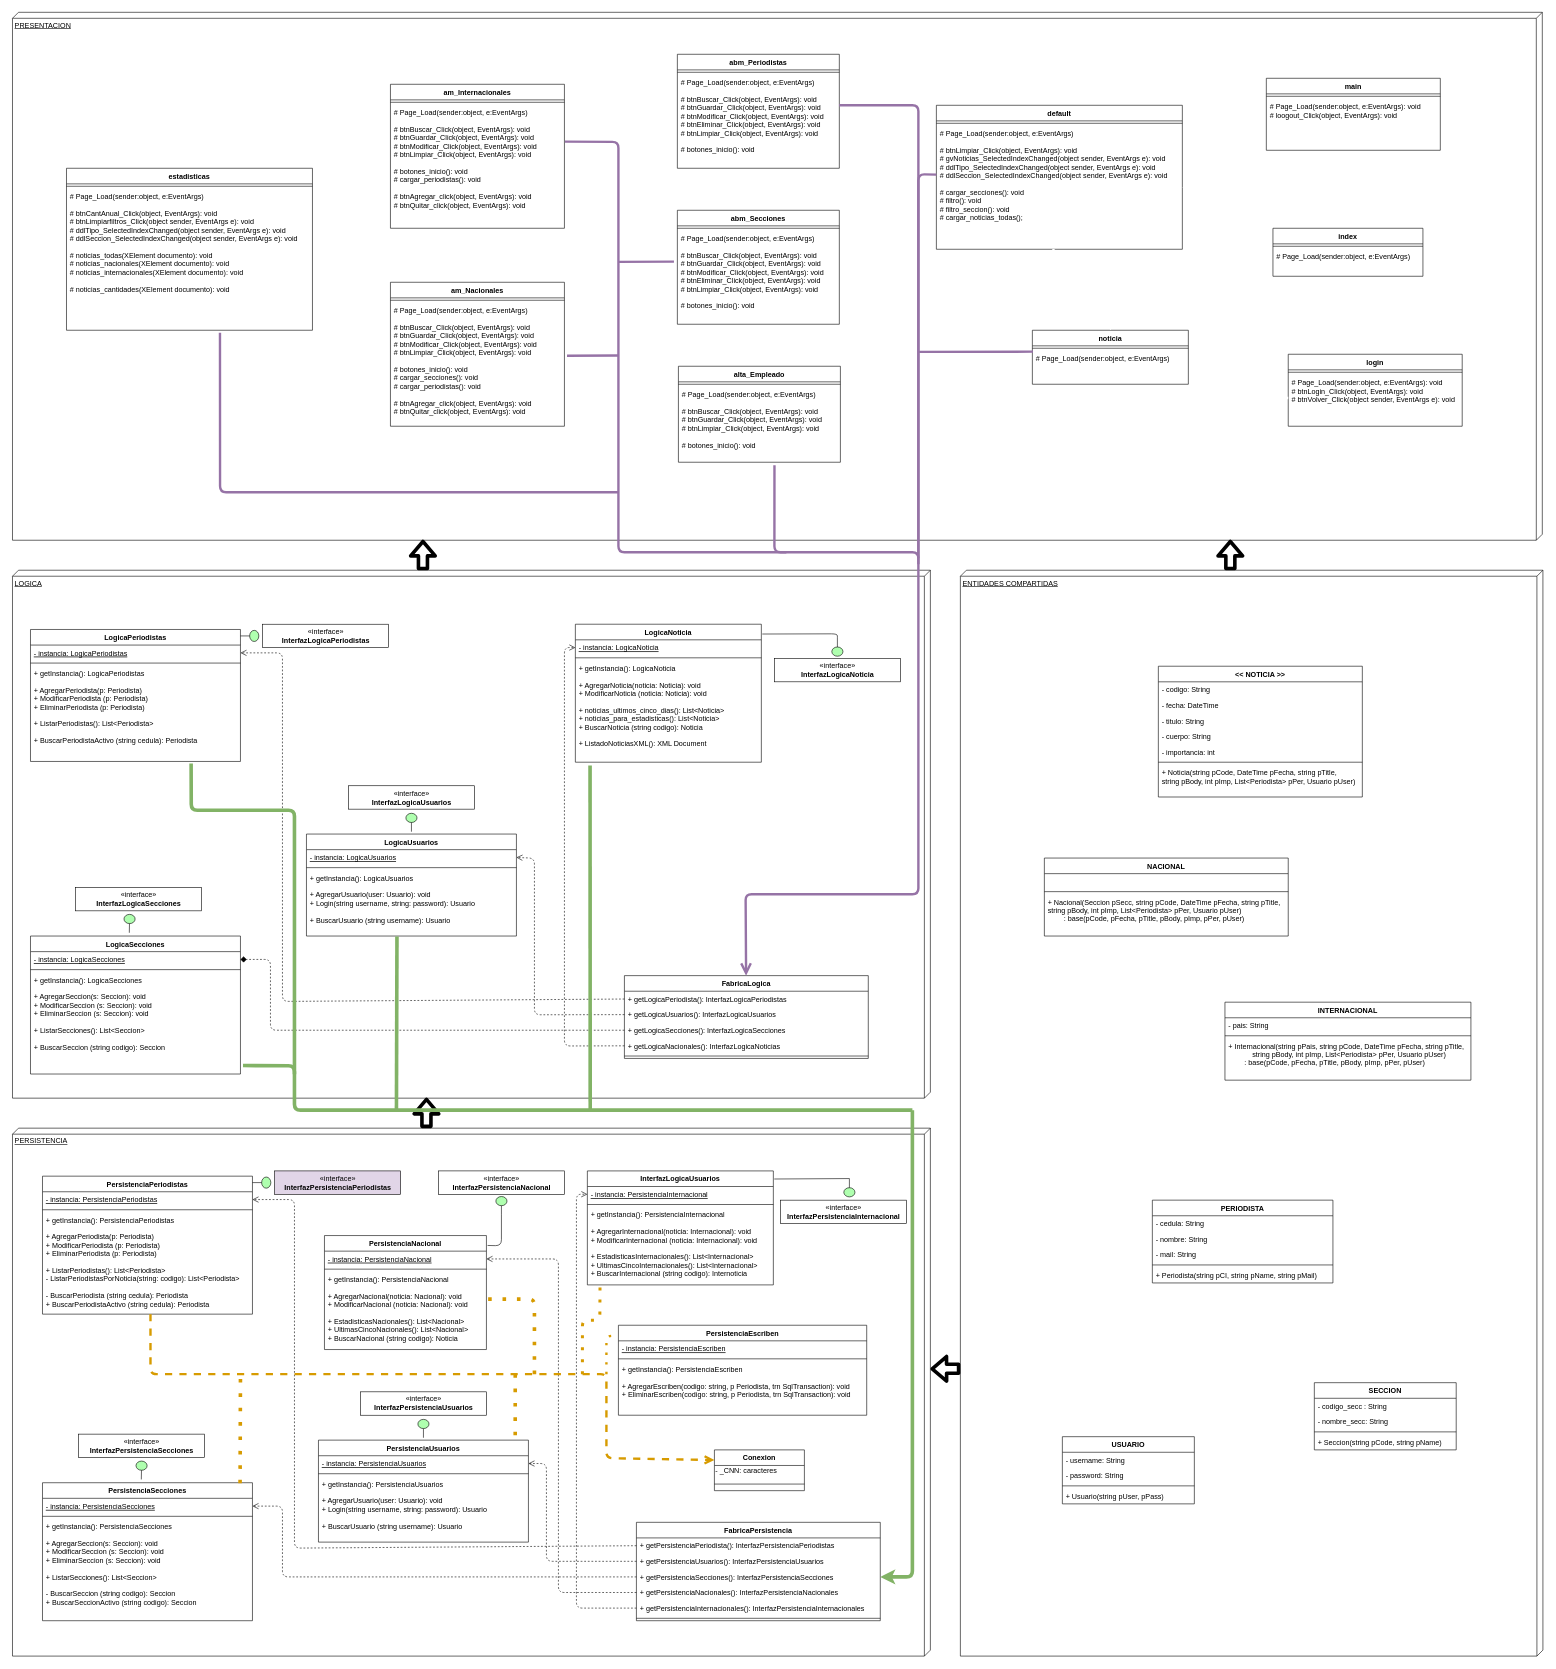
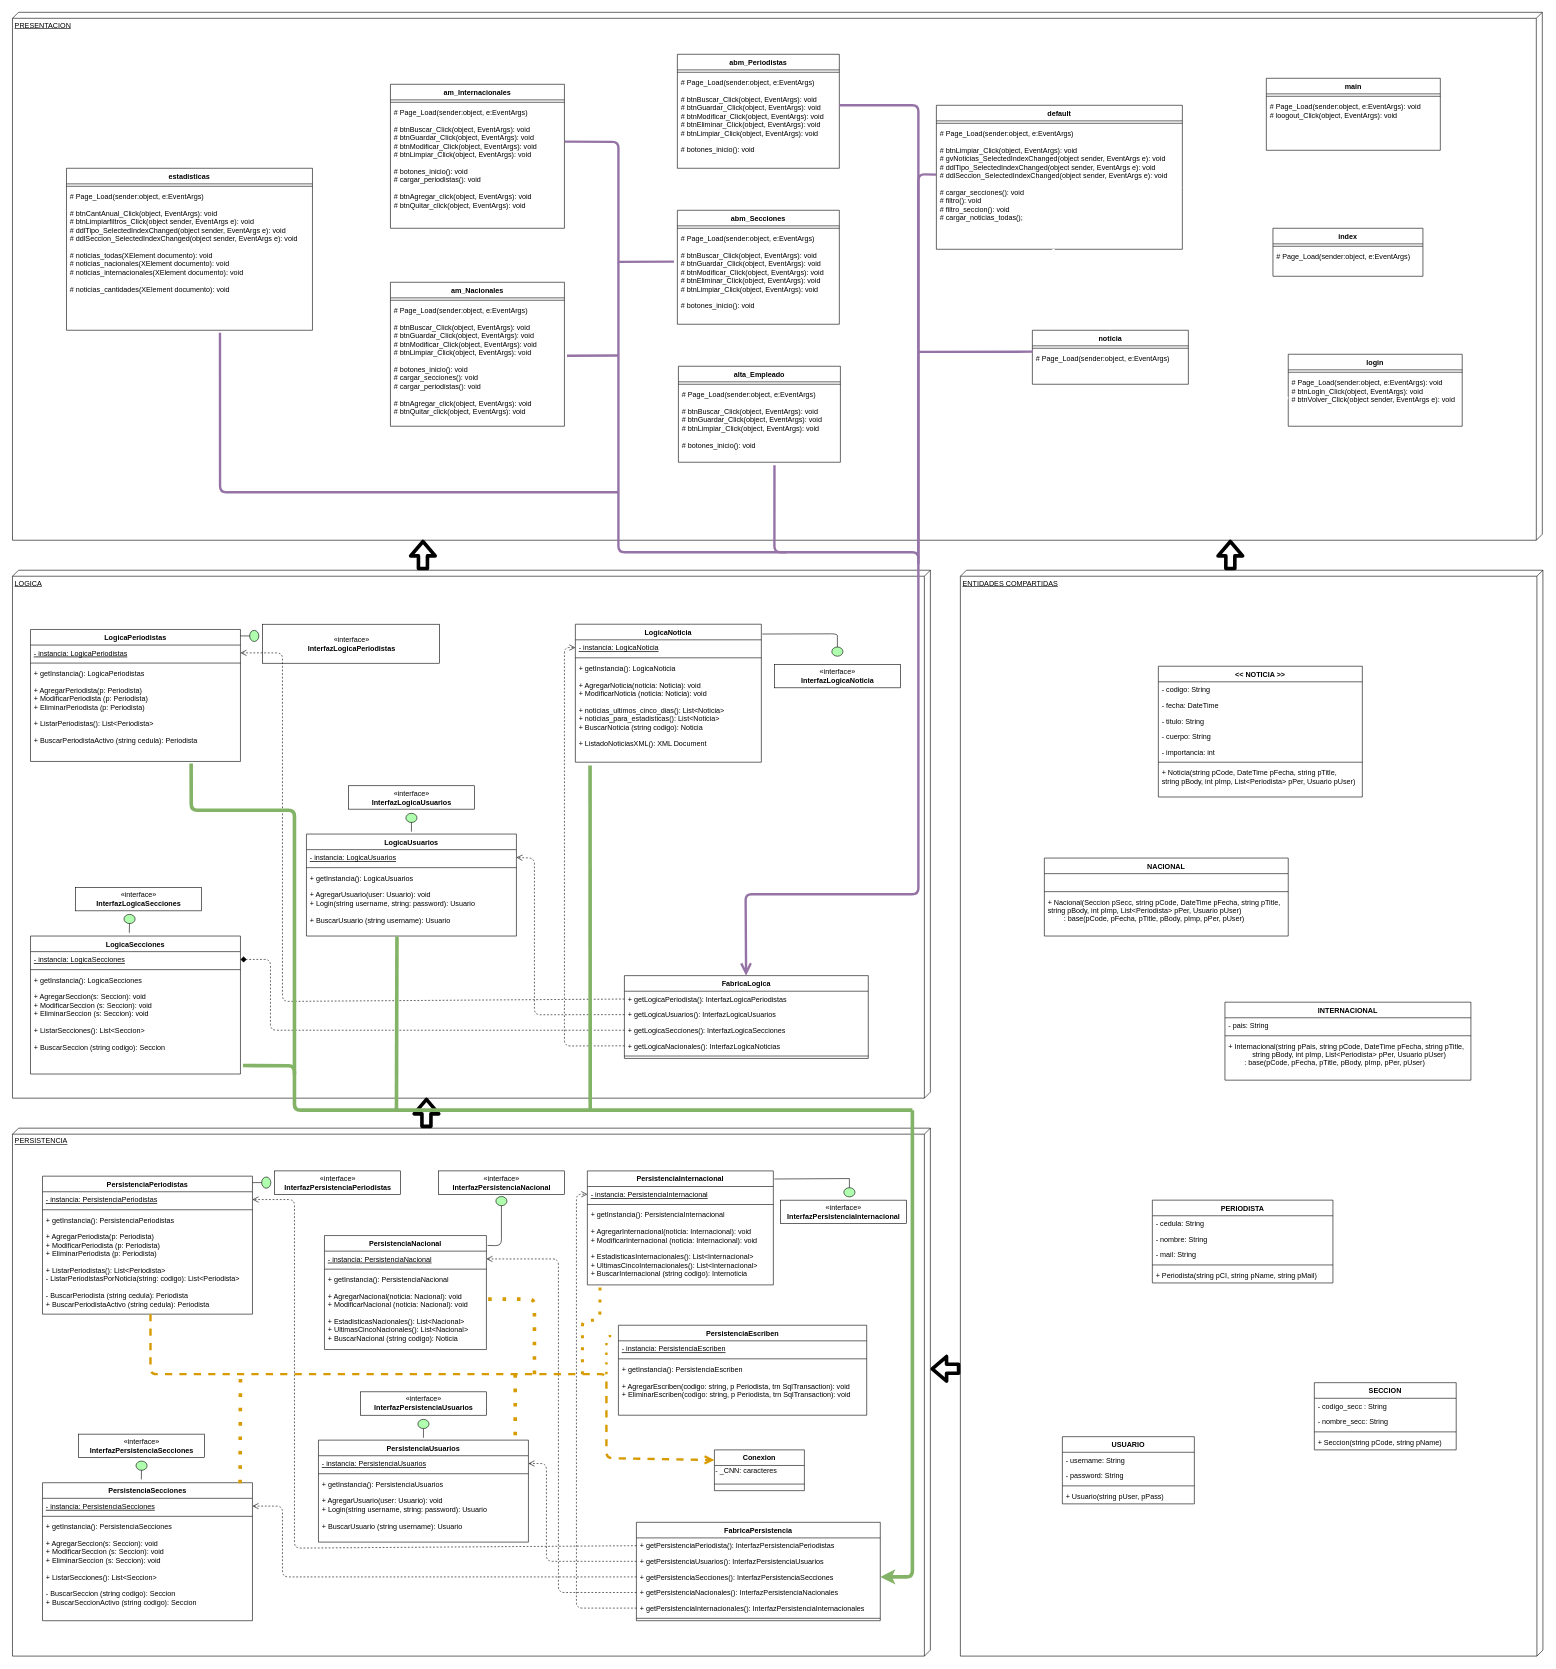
node "«interface» InterfazLogicaPeriodistas": size 126x23 -> 177x39
node "«interface» InterfazLogicaNoticia": moved (837, 670) -> (837, 676)
node "InterfazLogicaUsuarios": label "InterfazLogicaUsuarios" -> "PersistenciaInternacional"
node "«interface» InterfazPersistenciaPeriodistas": fillcolor #e1d5e7 -> #ffffff
